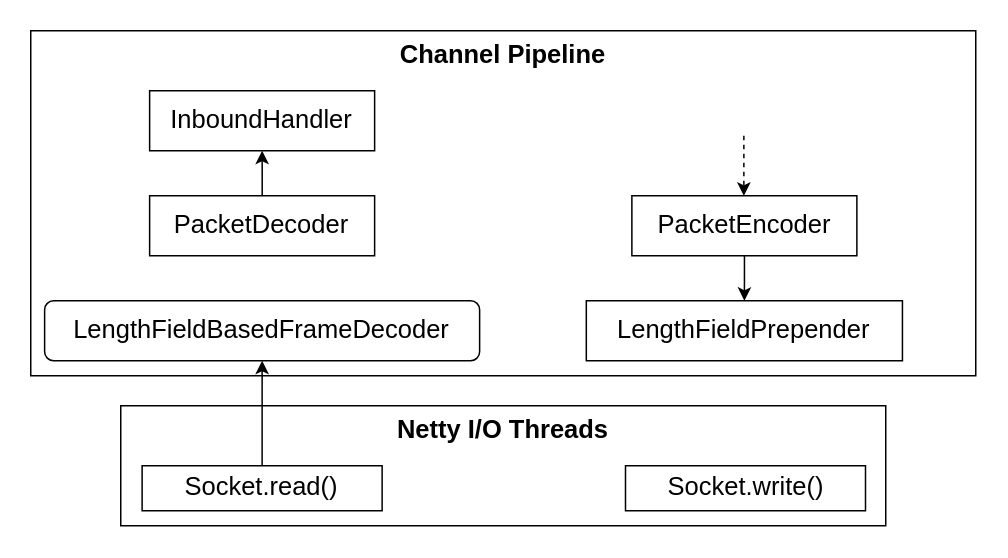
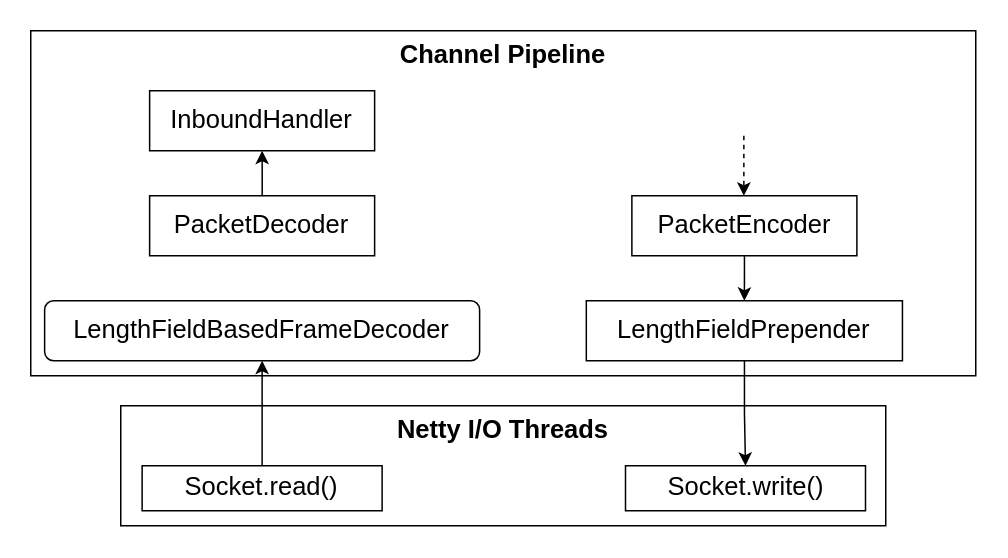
edge "LengthFieldPrepender" -> "Socket.write()": added
